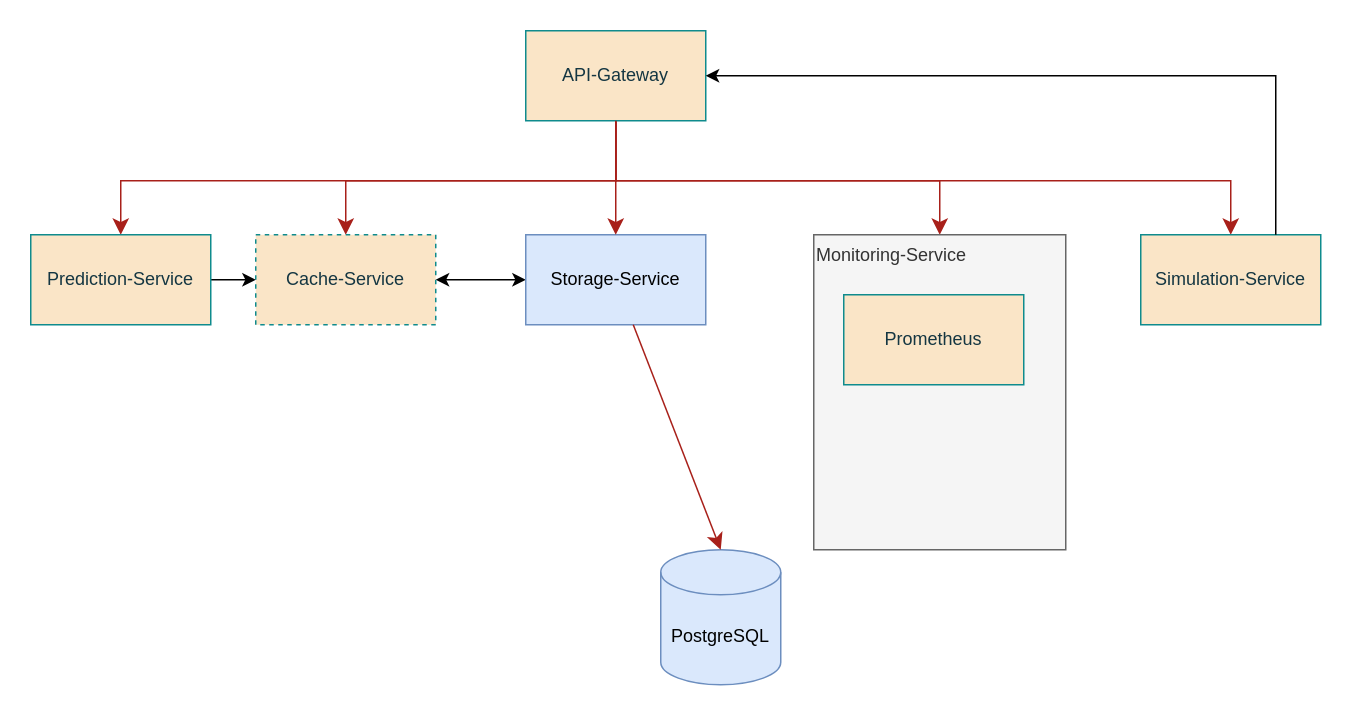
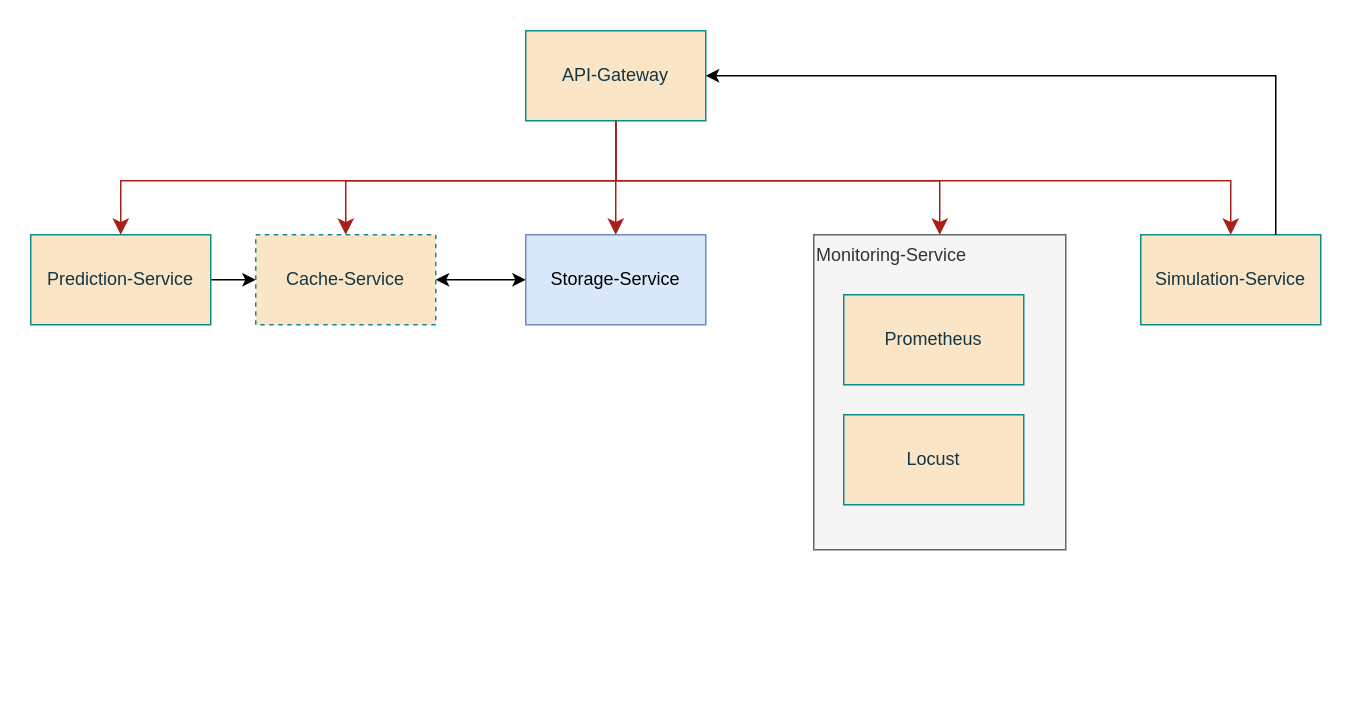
edge "Storage-Service" -> "PostgreSQL": removed
node "Locust": added
node "PostgreSQL": removed
